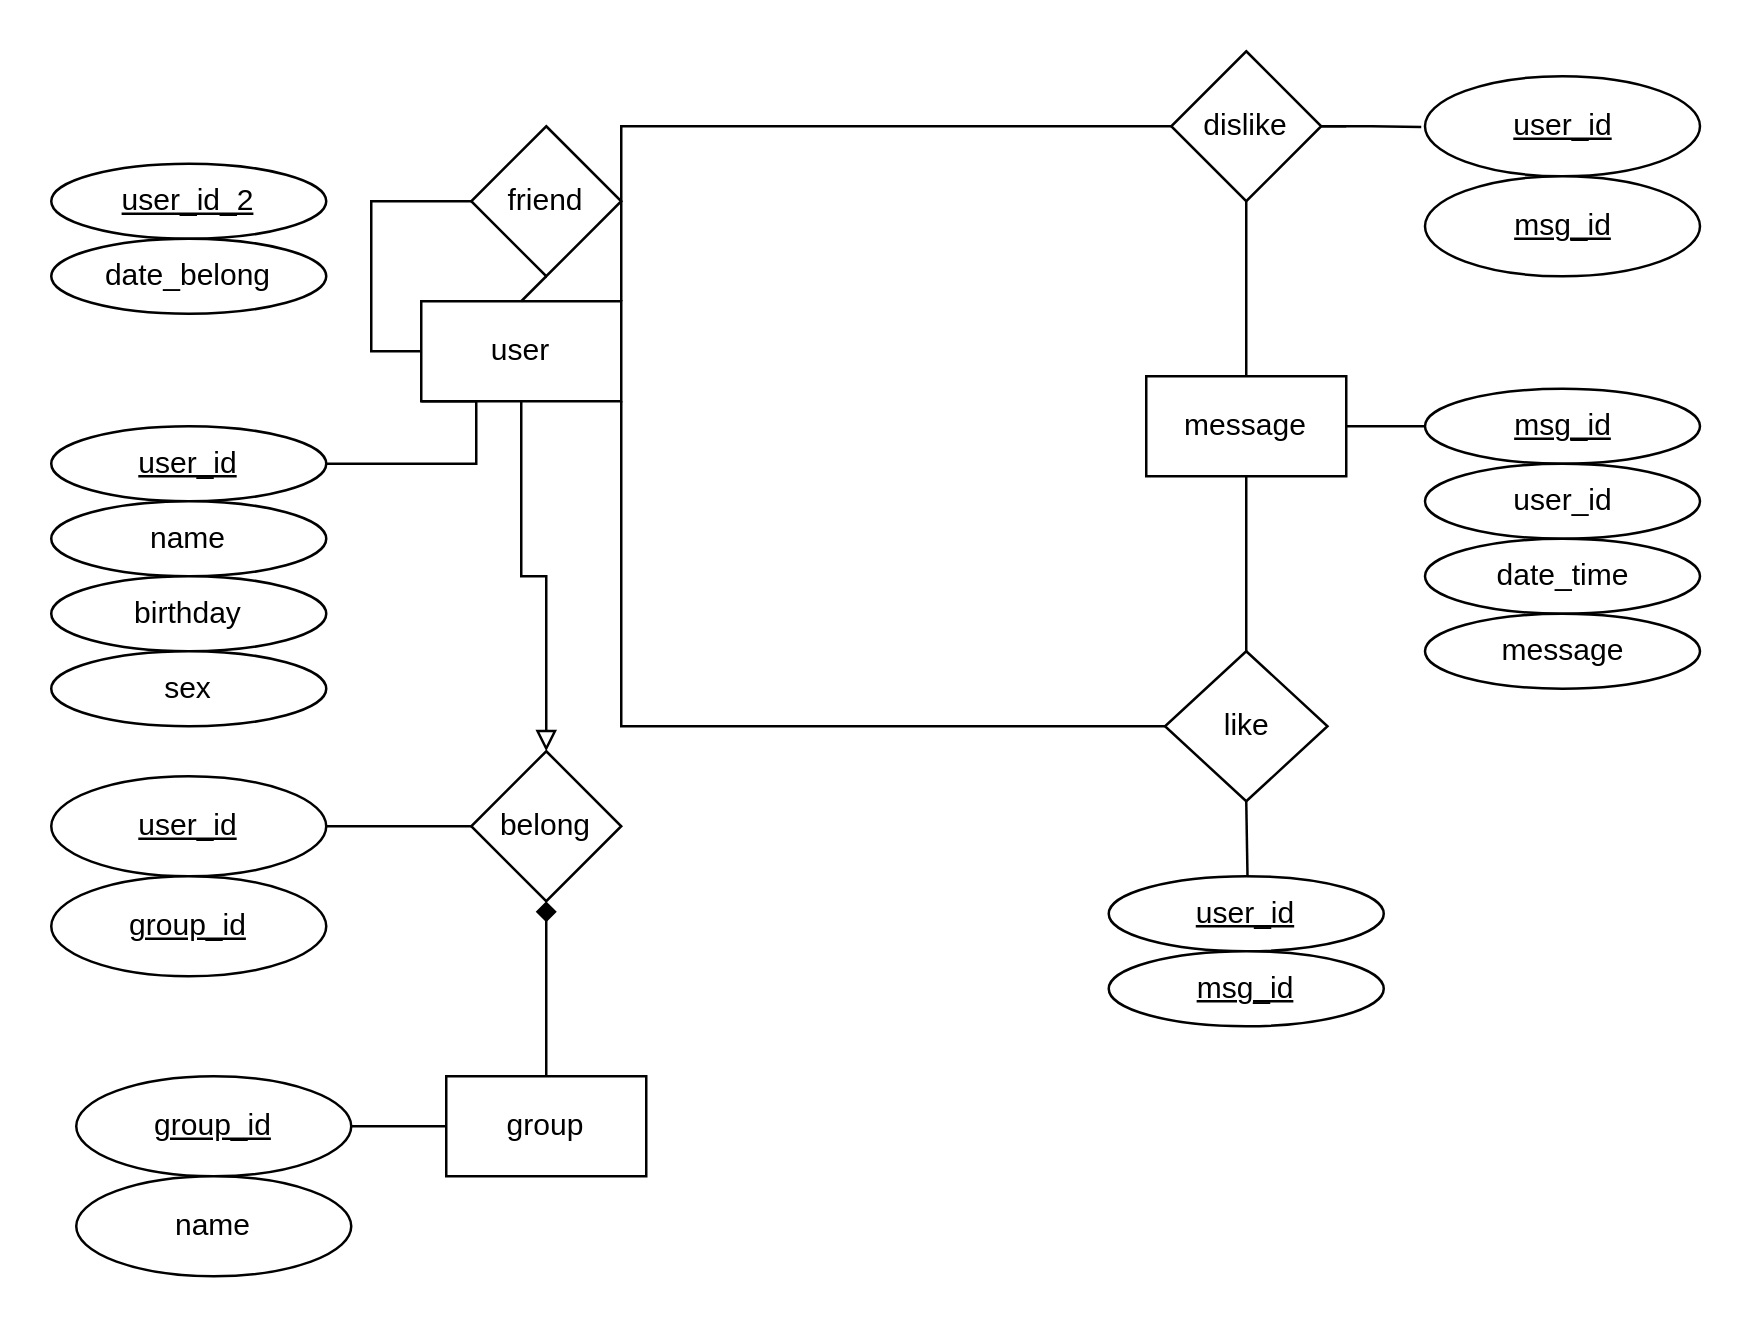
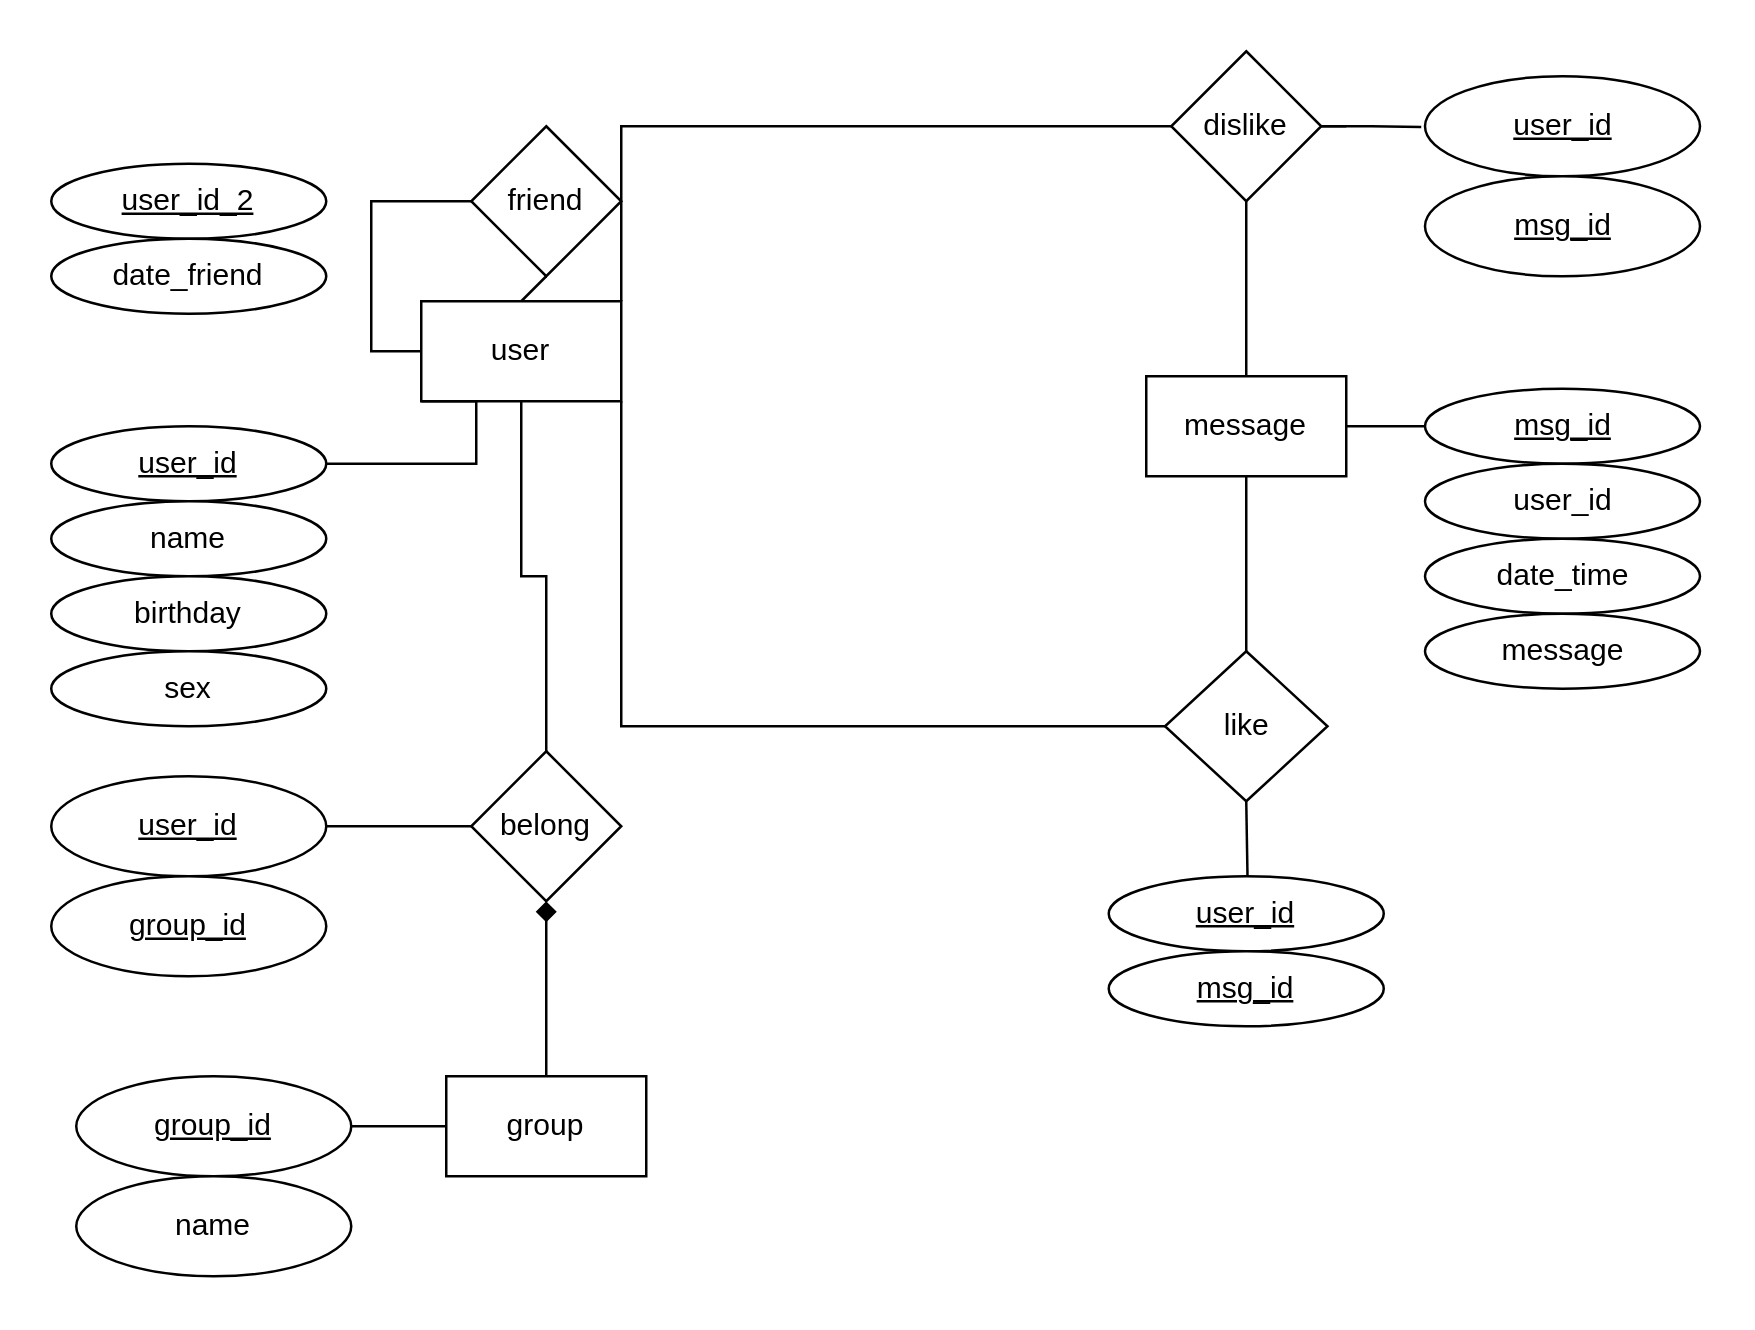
node "date_belong": label "date_belong" -> "date_friend"
edge "user" -> "belong": arrowhead block -> none
